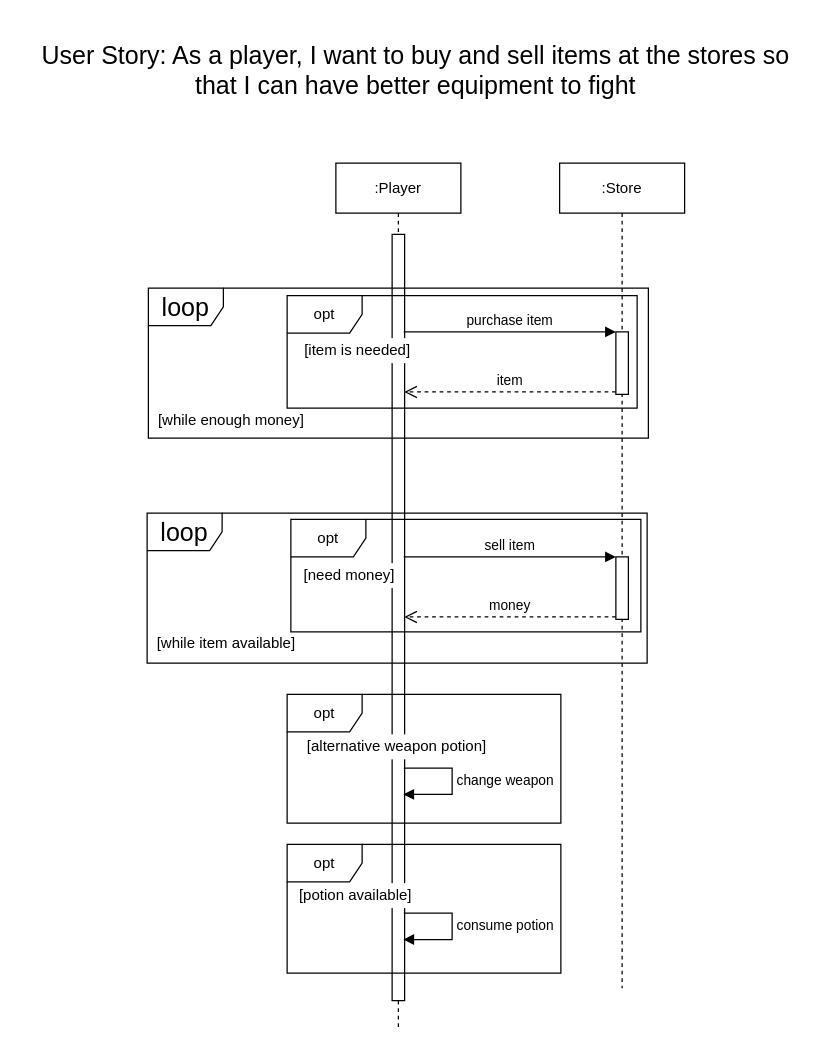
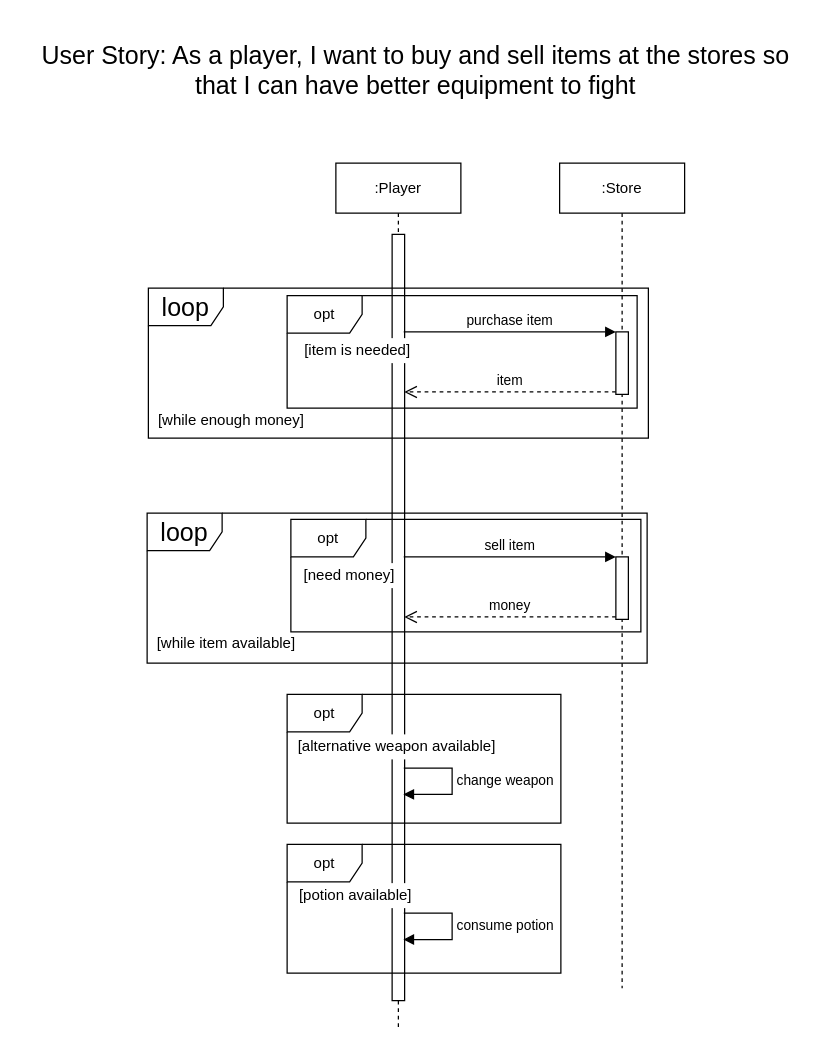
node "[alternative weapon potion]": label "[alternative weapon potion]" -> "[alternative weapon available]"
